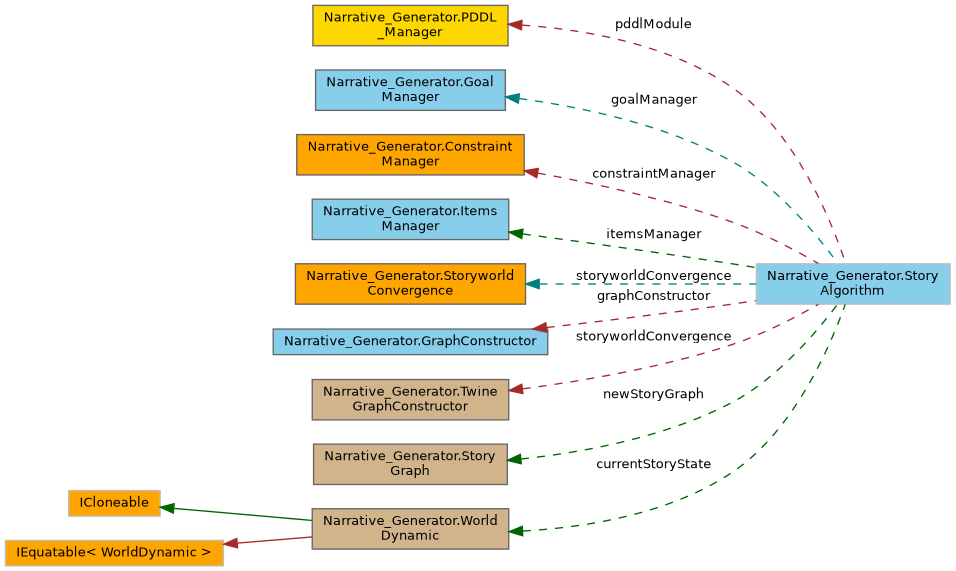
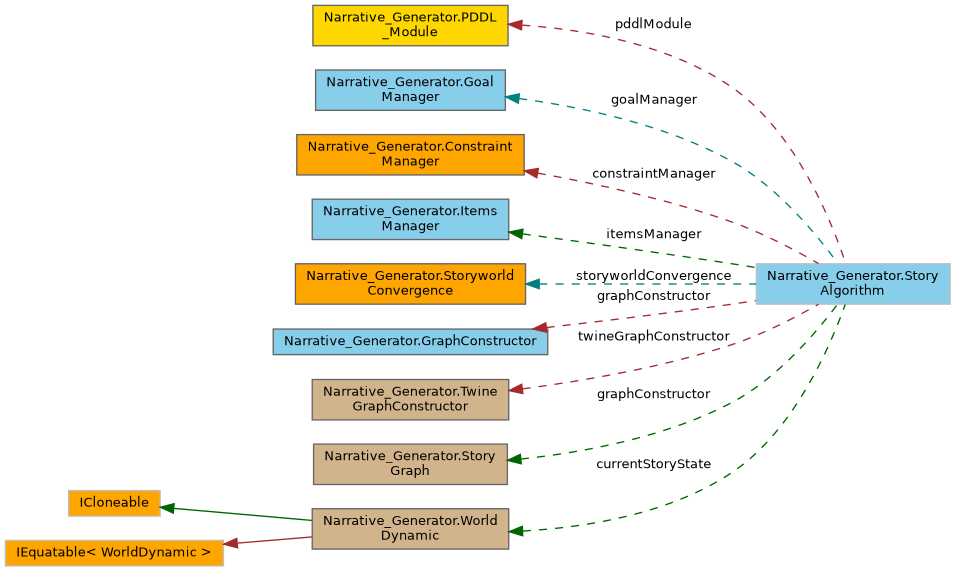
node "Narrative_Generator.PDDL _Manager": label "Narrative_Generator.PDDL _Manager" -> "Narrative_Generator.PDDL _Module"
edge "Narrative_Generator.Story Algorithm" -> "Narrative_Generator.Twine GraphСonstructor": label " storyworldConvergence" -> " twineGraphConstructor"
edge "Narrative_Generator.Story Algorithm" -> "Narrative_Generator.Story Graph": label " newStoryGraph" -> " graphСonstructor"
